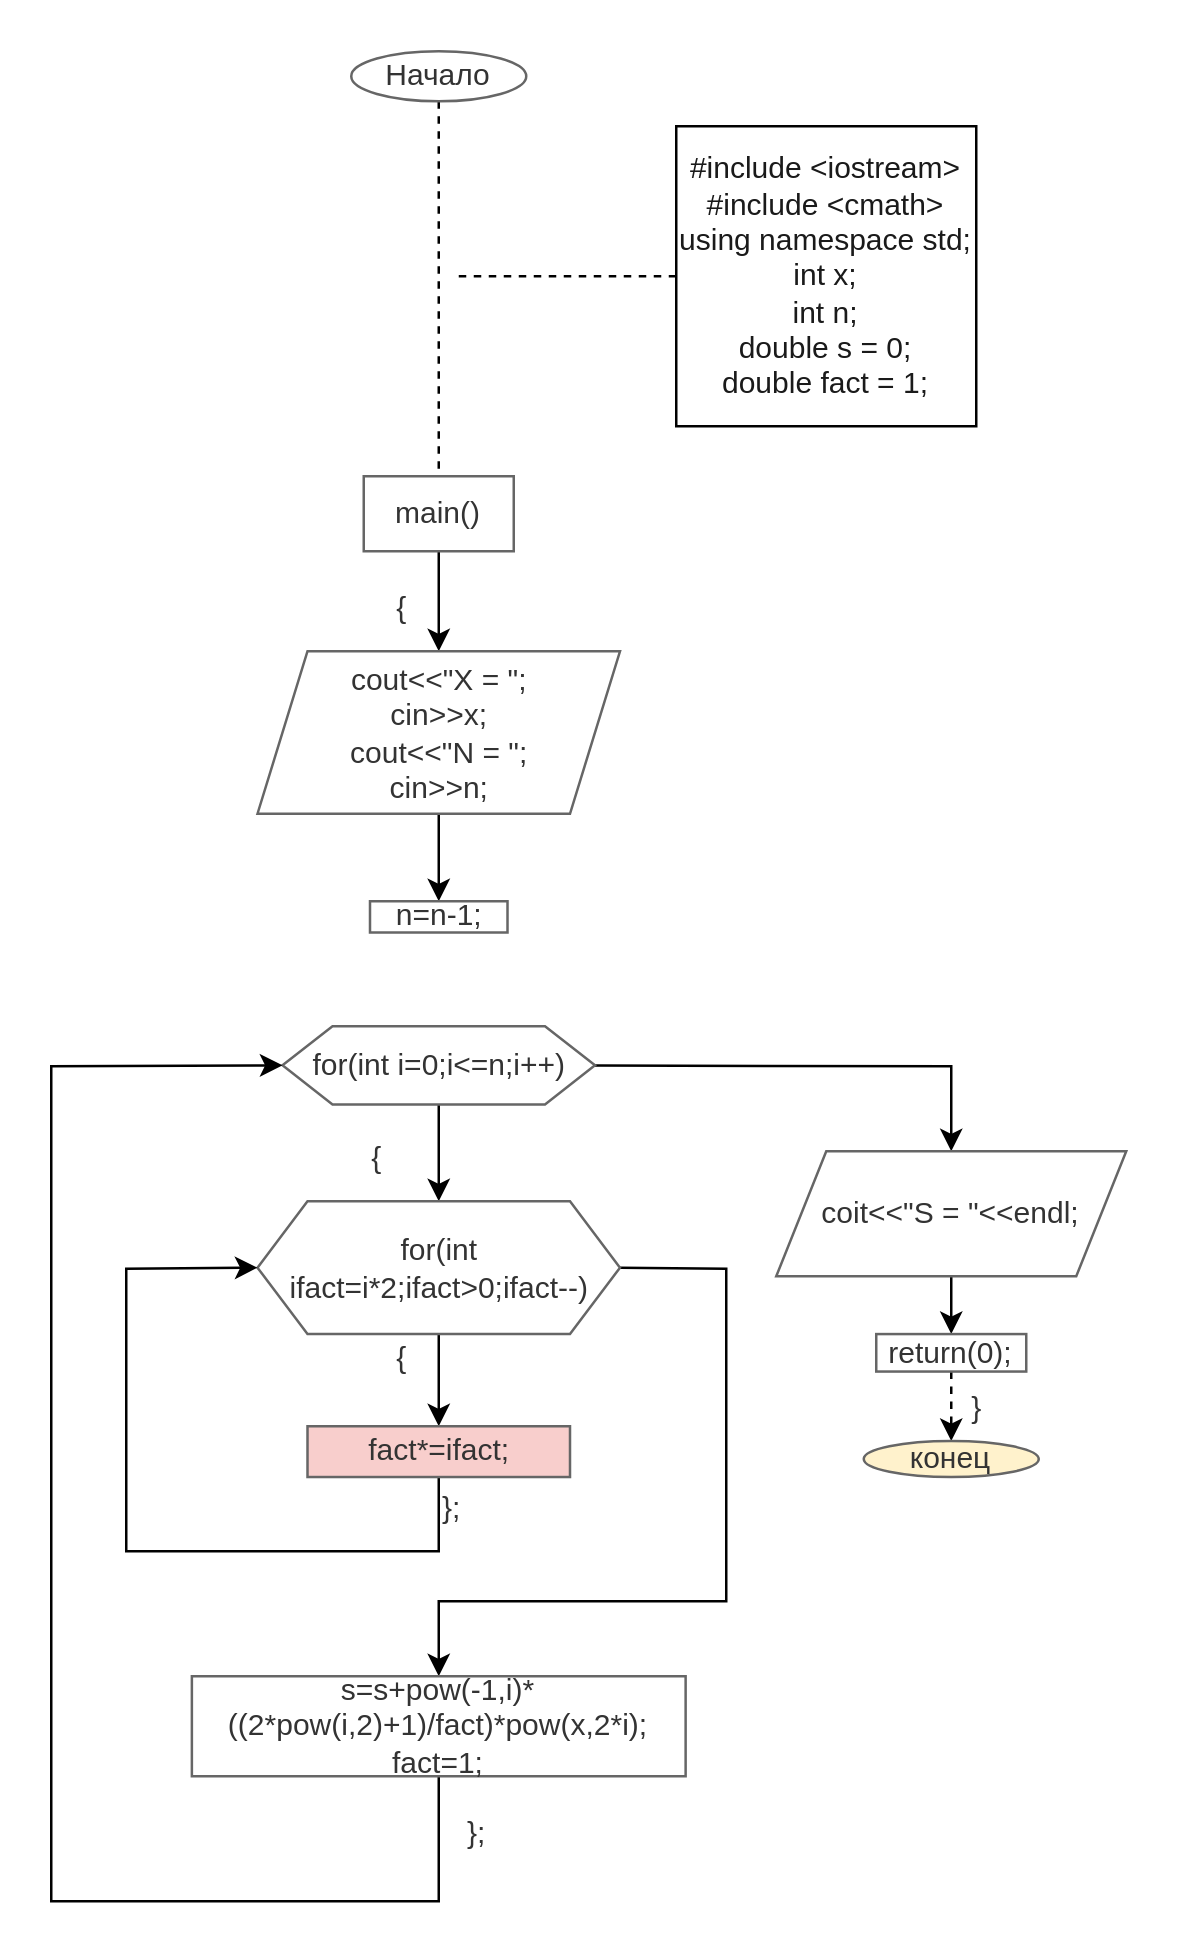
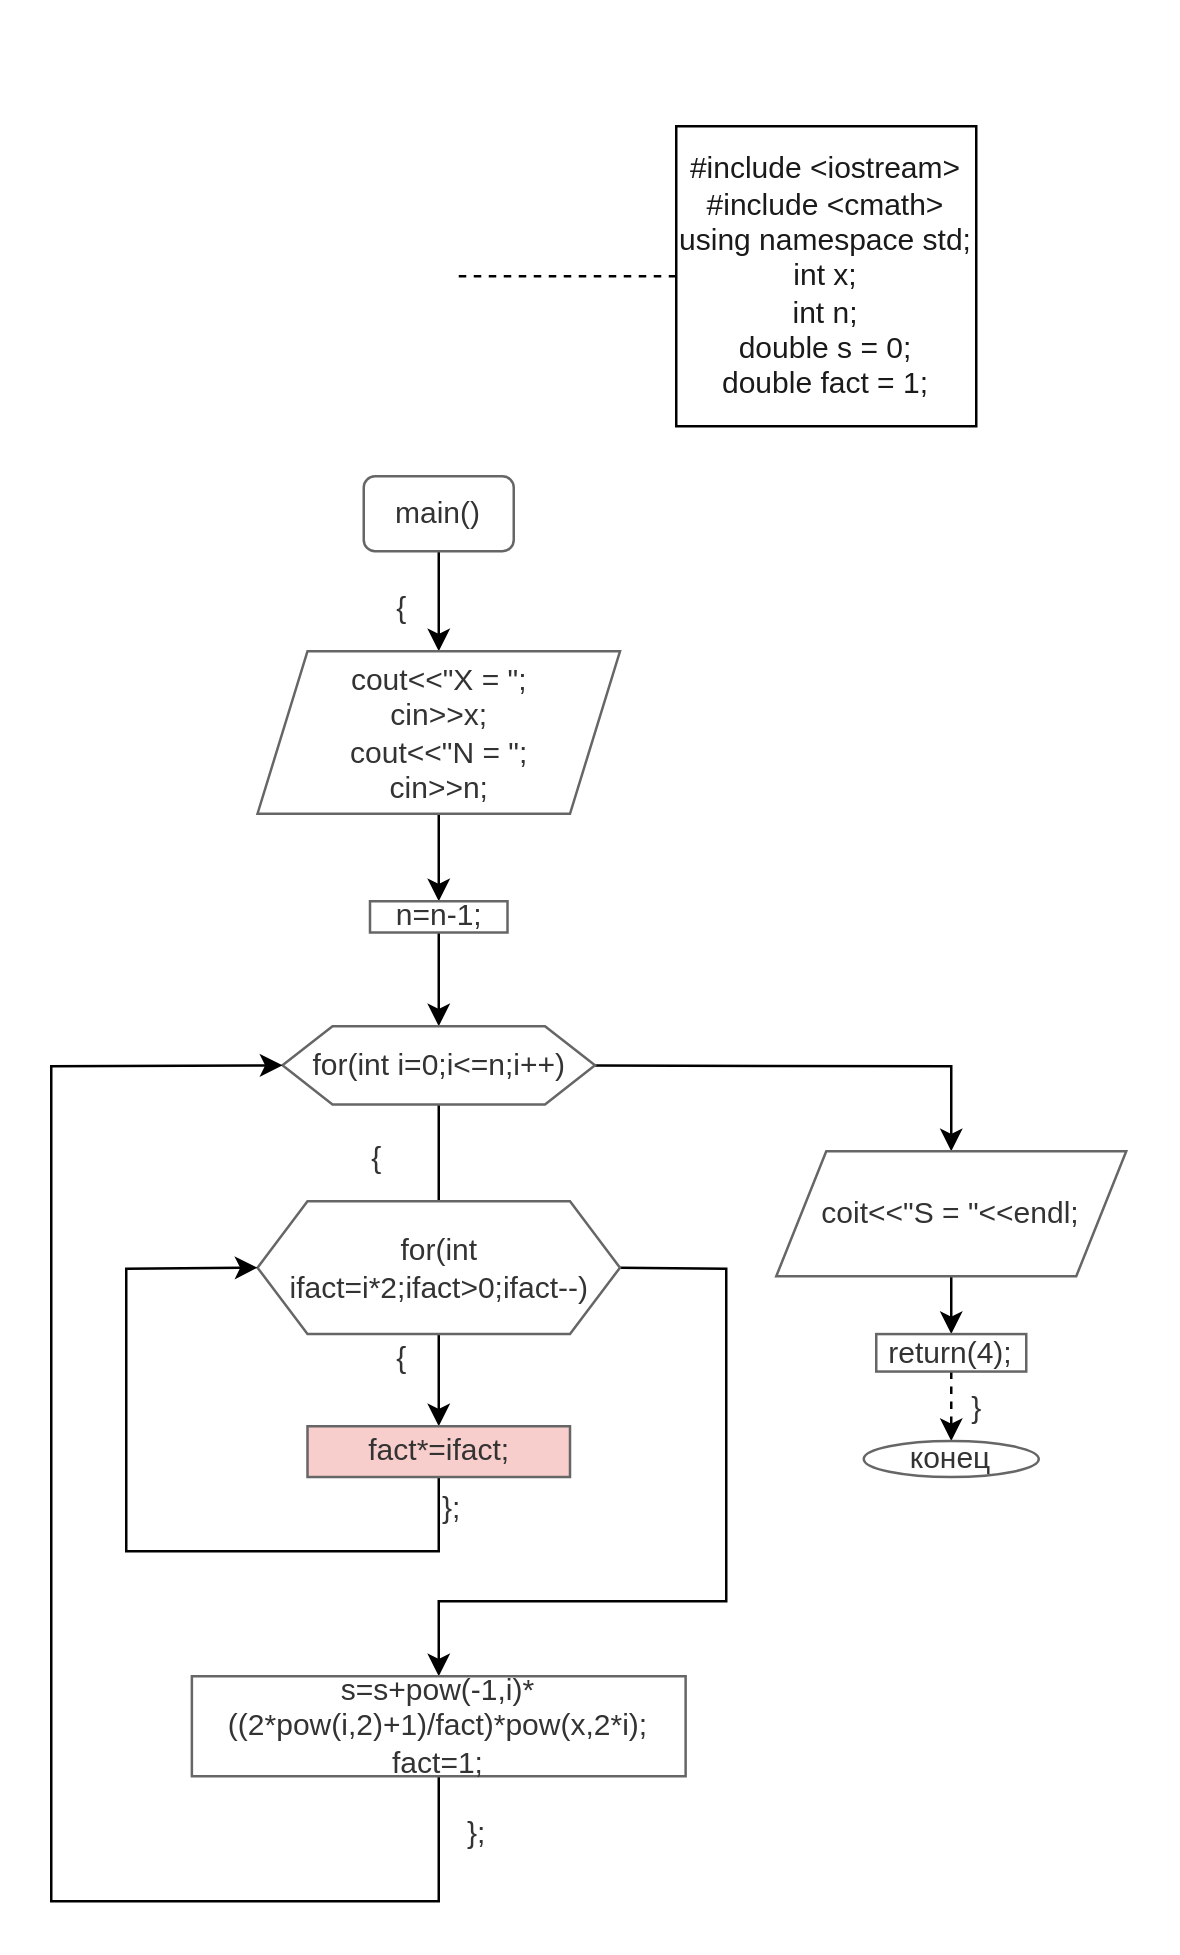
node "Начало": removed
edge "Начало" -- "main()": removed
node "main()": shape rectangle -> rounded rectangle
edge "n=n-1;" -> "for(int i=0;i<=n;i++)": added
edge "for(int i=0;i<=n;i++)" -> "for(int ifact=i*2;ifact>0;ifact--)": arrowhead classic -> none
node "return(0);": label "return(0);" -> "return(4);"
node "конец": fillcolor #fff2cc -> #ffffff
